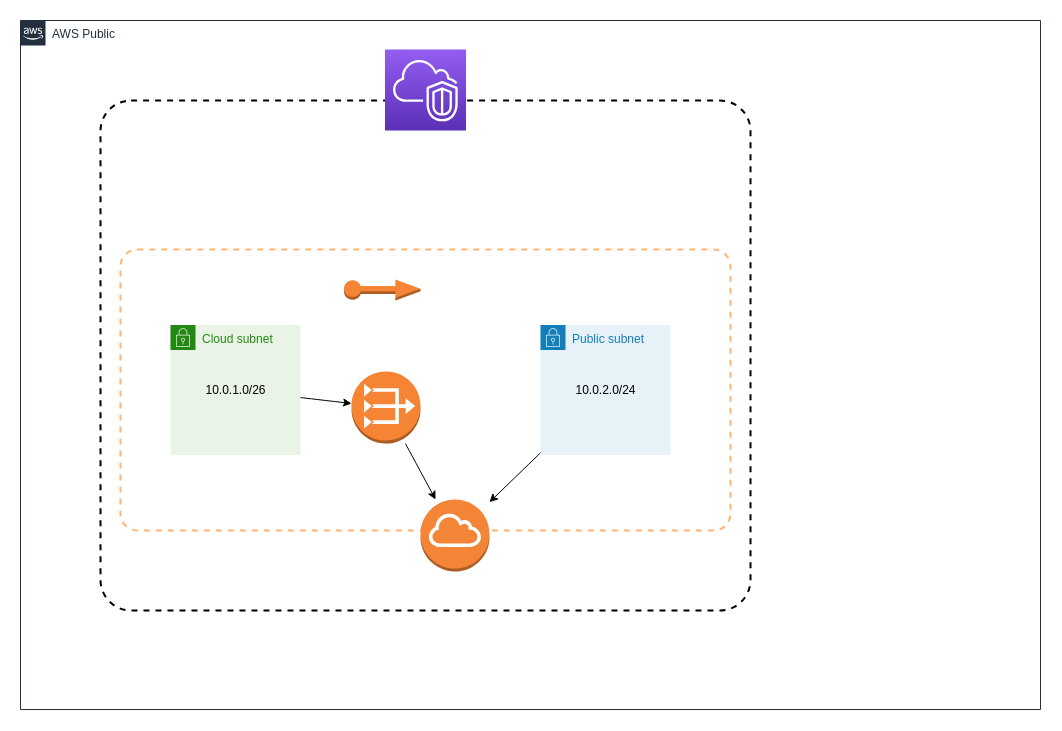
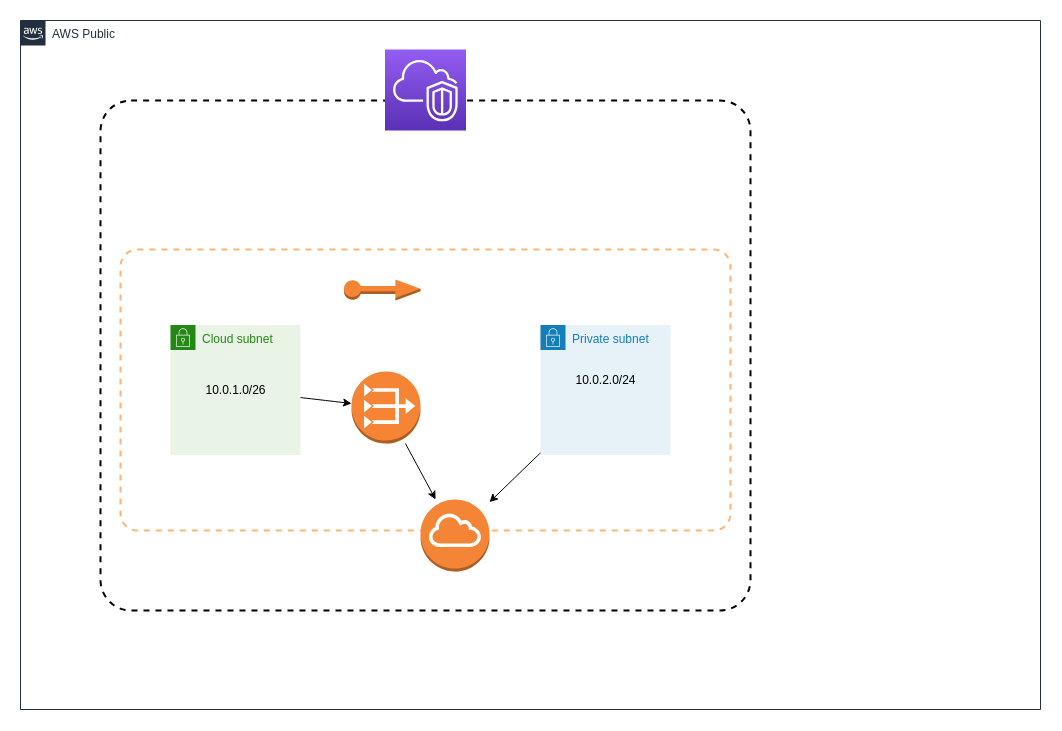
node "Public subnet": label "Public subnet" -> "Private subnet"
node "10.0.2.0/24": moved (606, 390) -> (606, 380)
